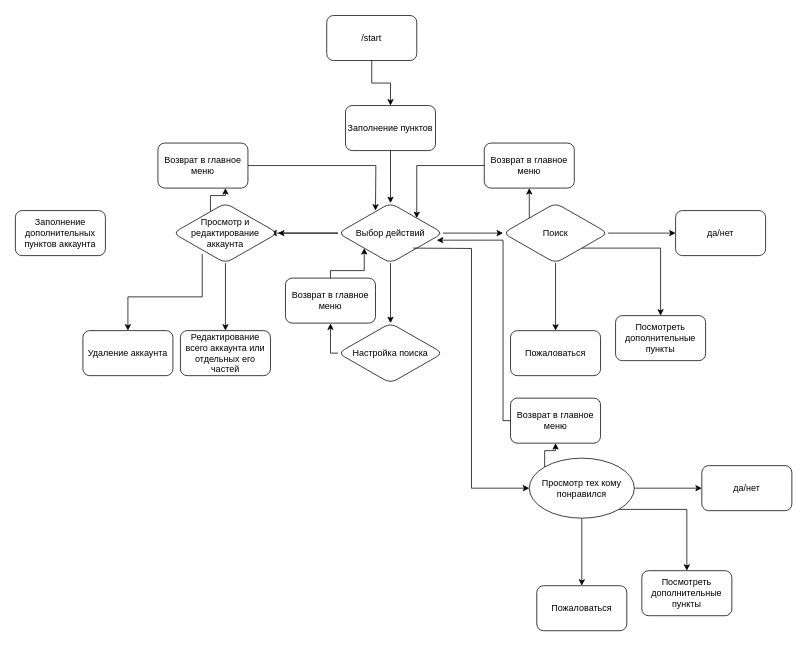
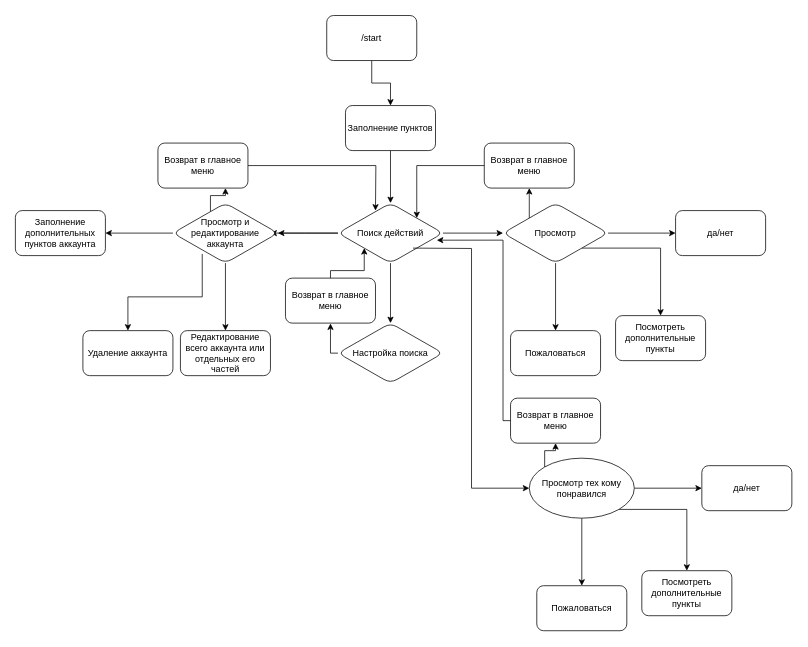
edge "Просмотр и редактирование аккаунта" -> "Заполнение дополнительных пунктов аккаунта": added
node "Выбор действий": label "Выбор действий" -> "Поиск действий"
node "Поиск": label "Поиск" -> "Просмотр"
